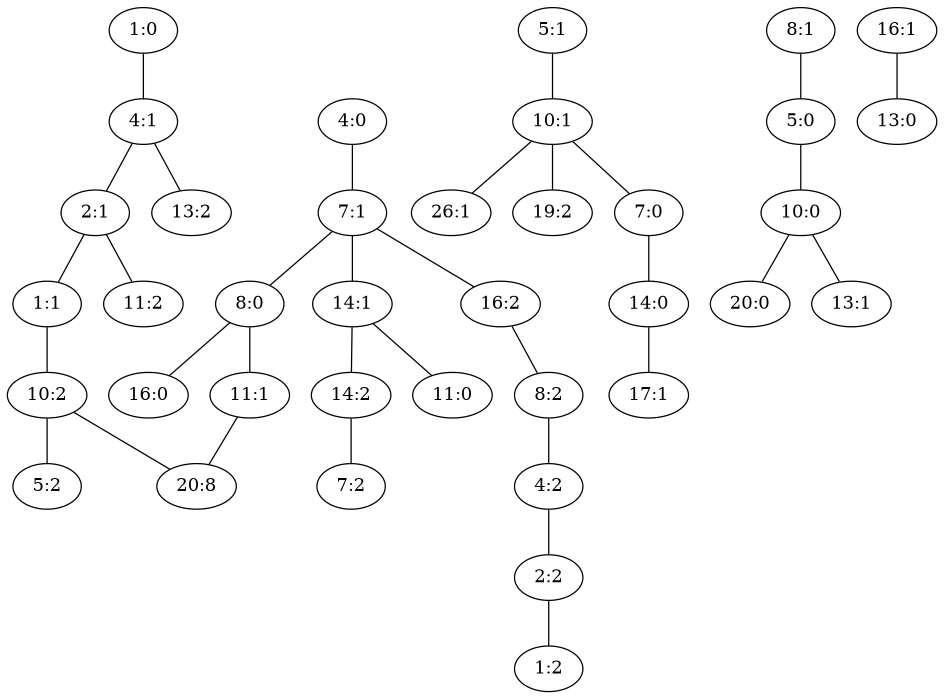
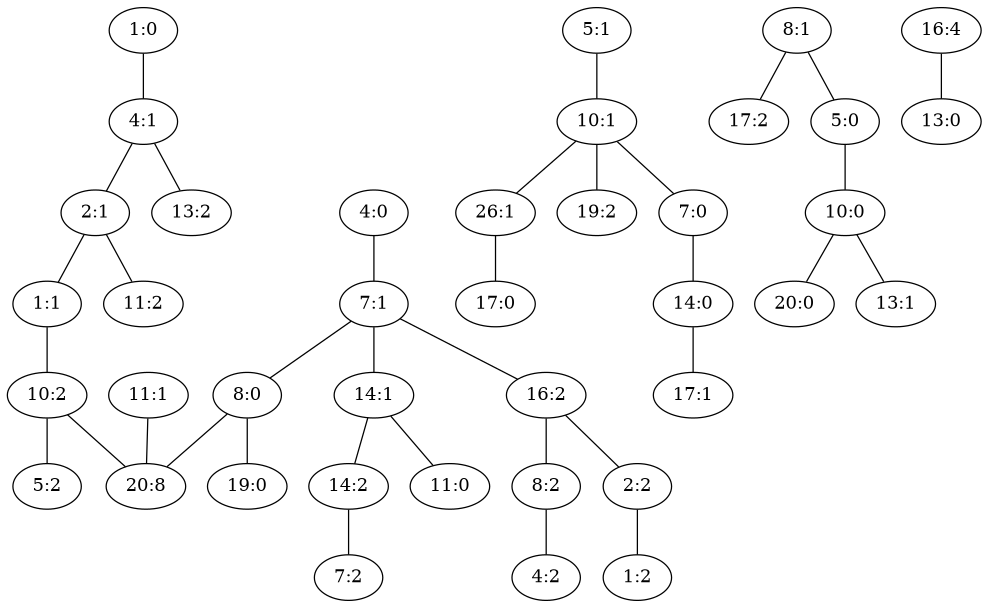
node "16:1": label "16:1" -> "16:4"
node "17:2": added
node "17:0": added
edge "8:0" -- "11:1": now "8:0" -- "20:8"
node "16:0": label "16:0" -> "19:0"
edge "4:2" -- "2:2": now "16:2" -- "2:2"
